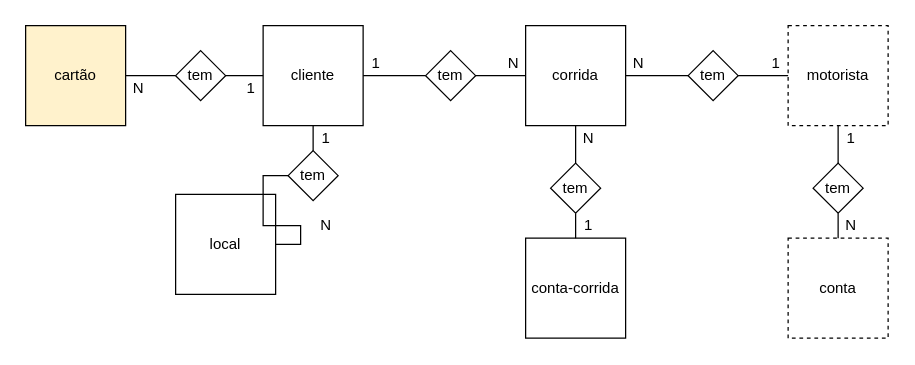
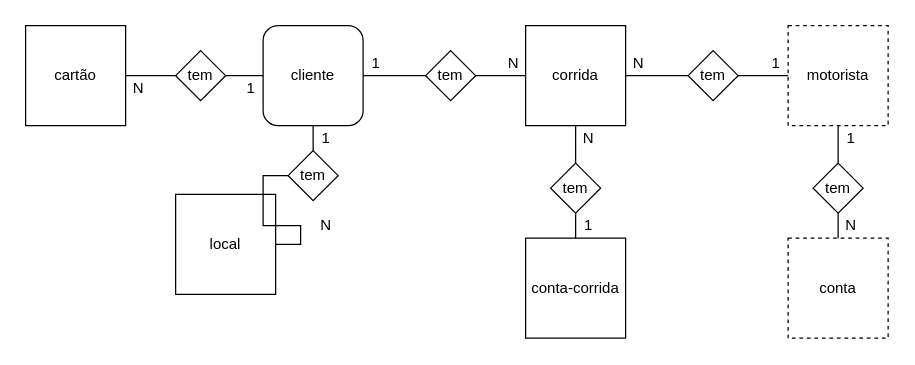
node "cartão": fillcolor #fff2cc -> #ffffff
node "cliente": shape rectangle -> rounded rectangle
